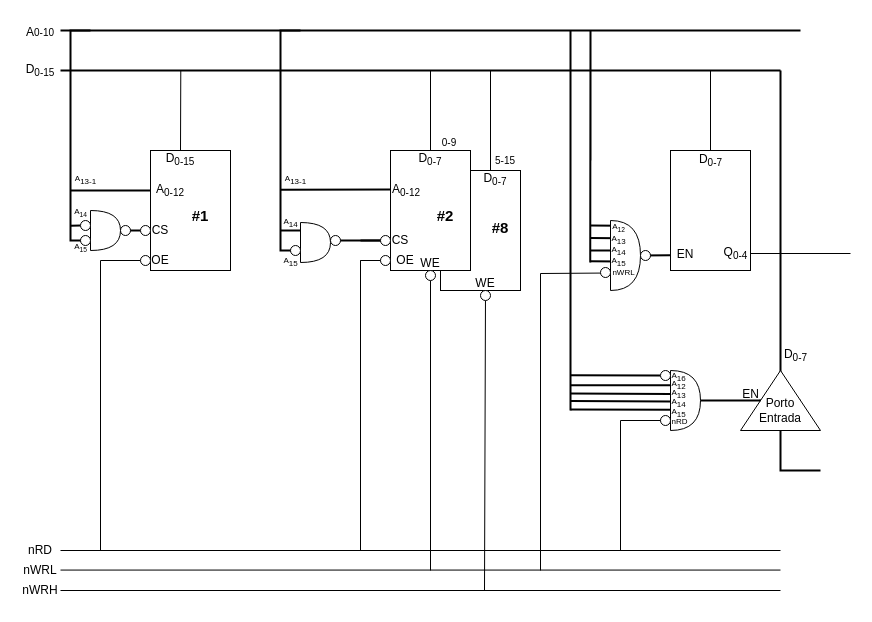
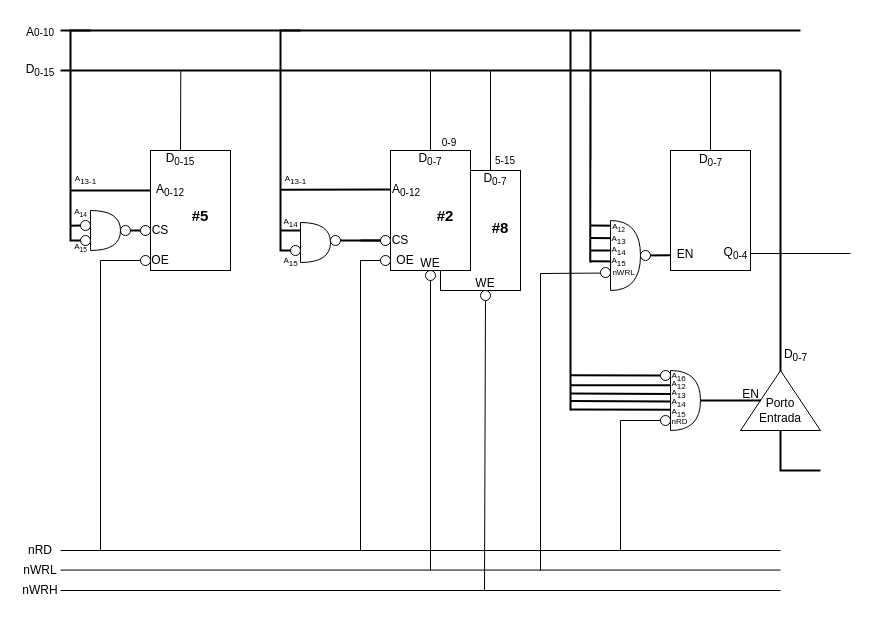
node "#1": label "#1" -> "#5"
